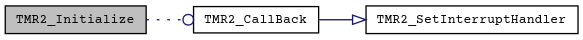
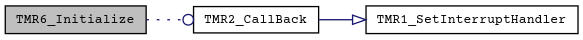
node "TMR2_Initialize": label "TMR2_Initialize" -> "TMR6_Initialize"
node "TMR2_SetInterruptHandler": label "TMR2_SetInterruptHandler" -> "TMR1_SetInterruptHandler"
